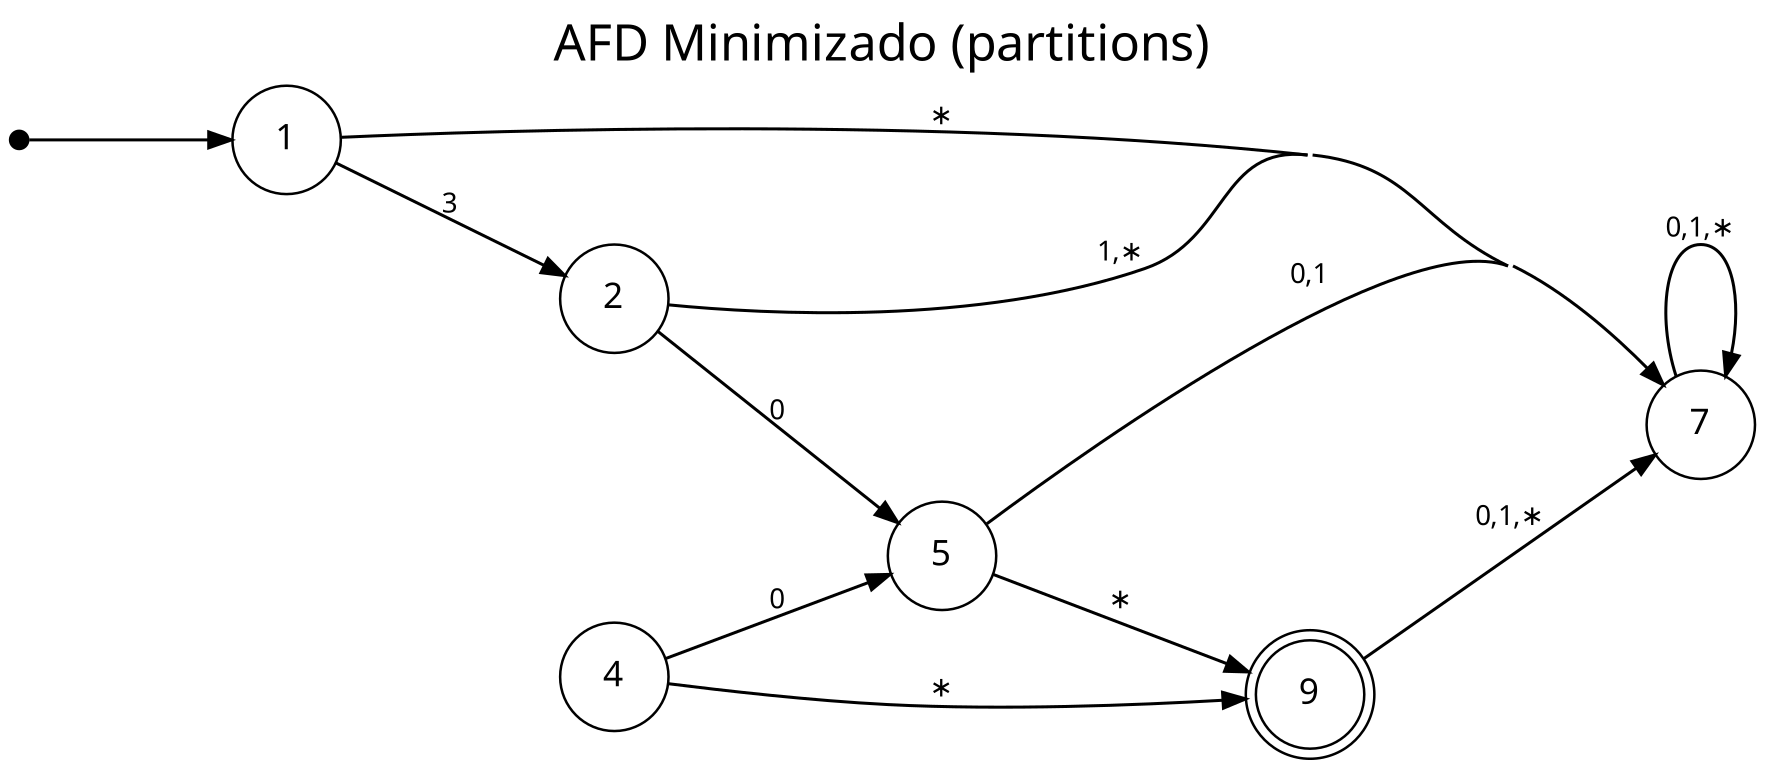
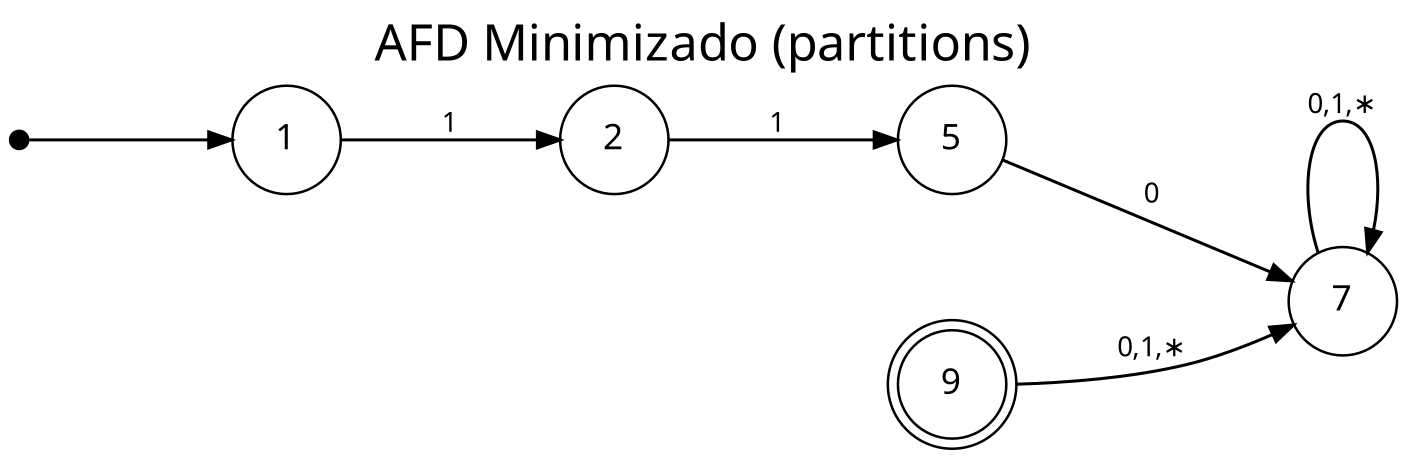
edge "1" -> "7": removed, label "∗"
edge "1" -> "2": label "3" -> "1"
edge "5" -> "7": label "0,1" -> "0"
edge "2" -> "7": removed, label "1,∗"
edge "2" -> "5": label "0" -> "1"
edge "5" -> "9": removed, label "∗"
node "4": removed
